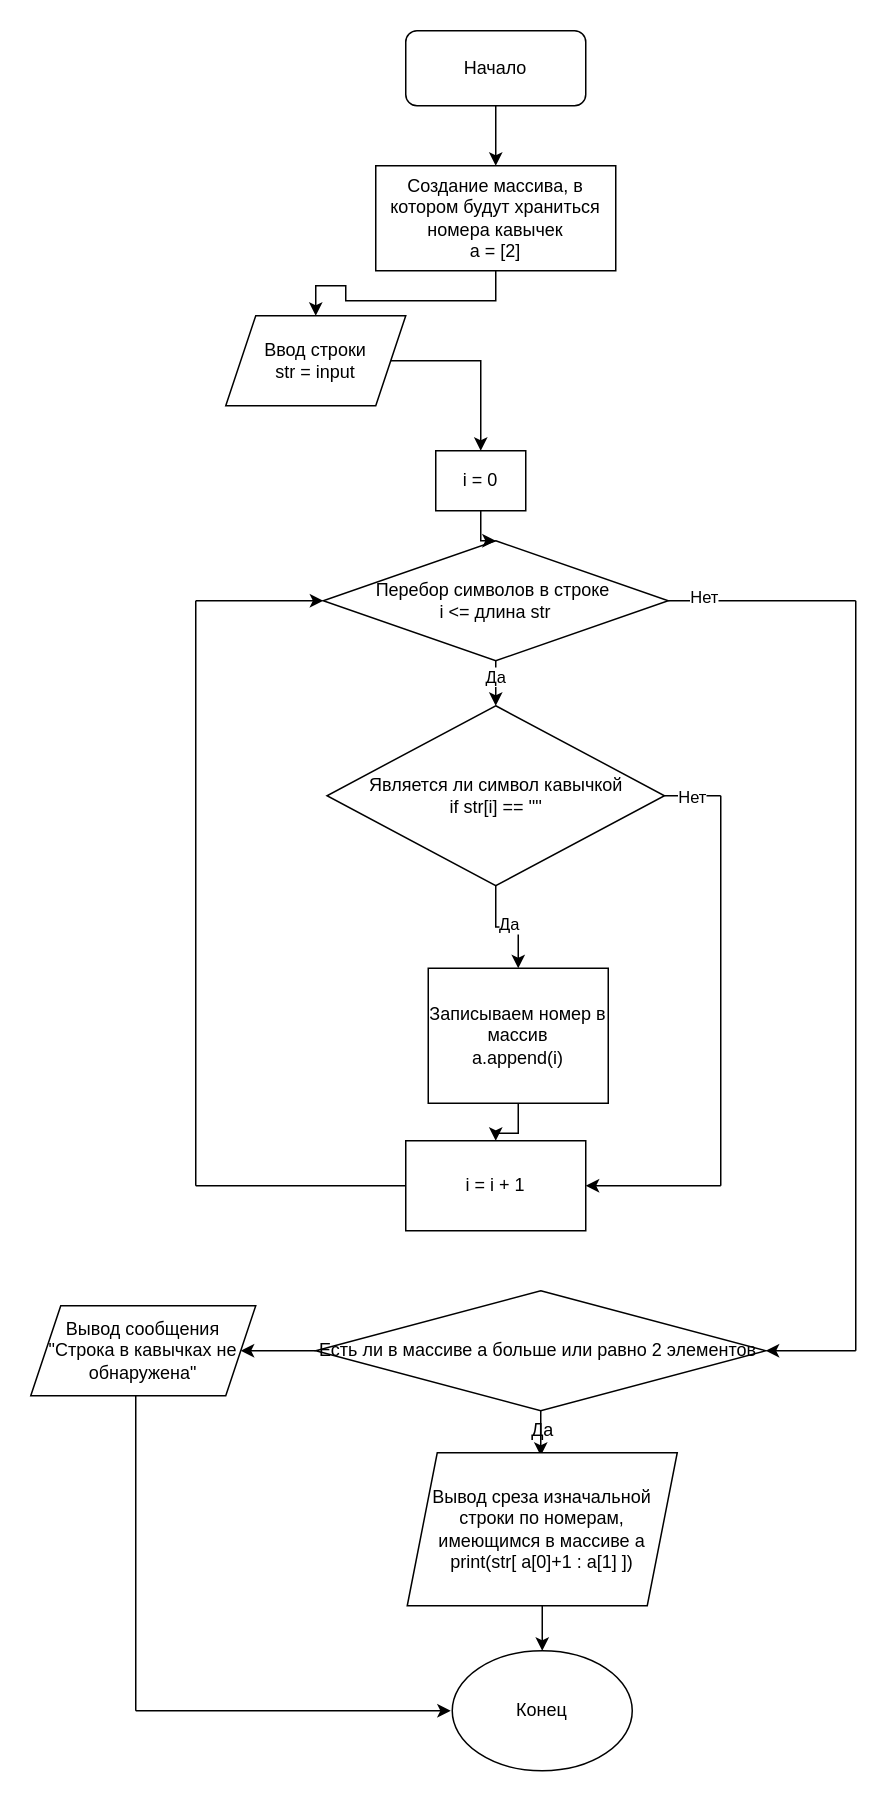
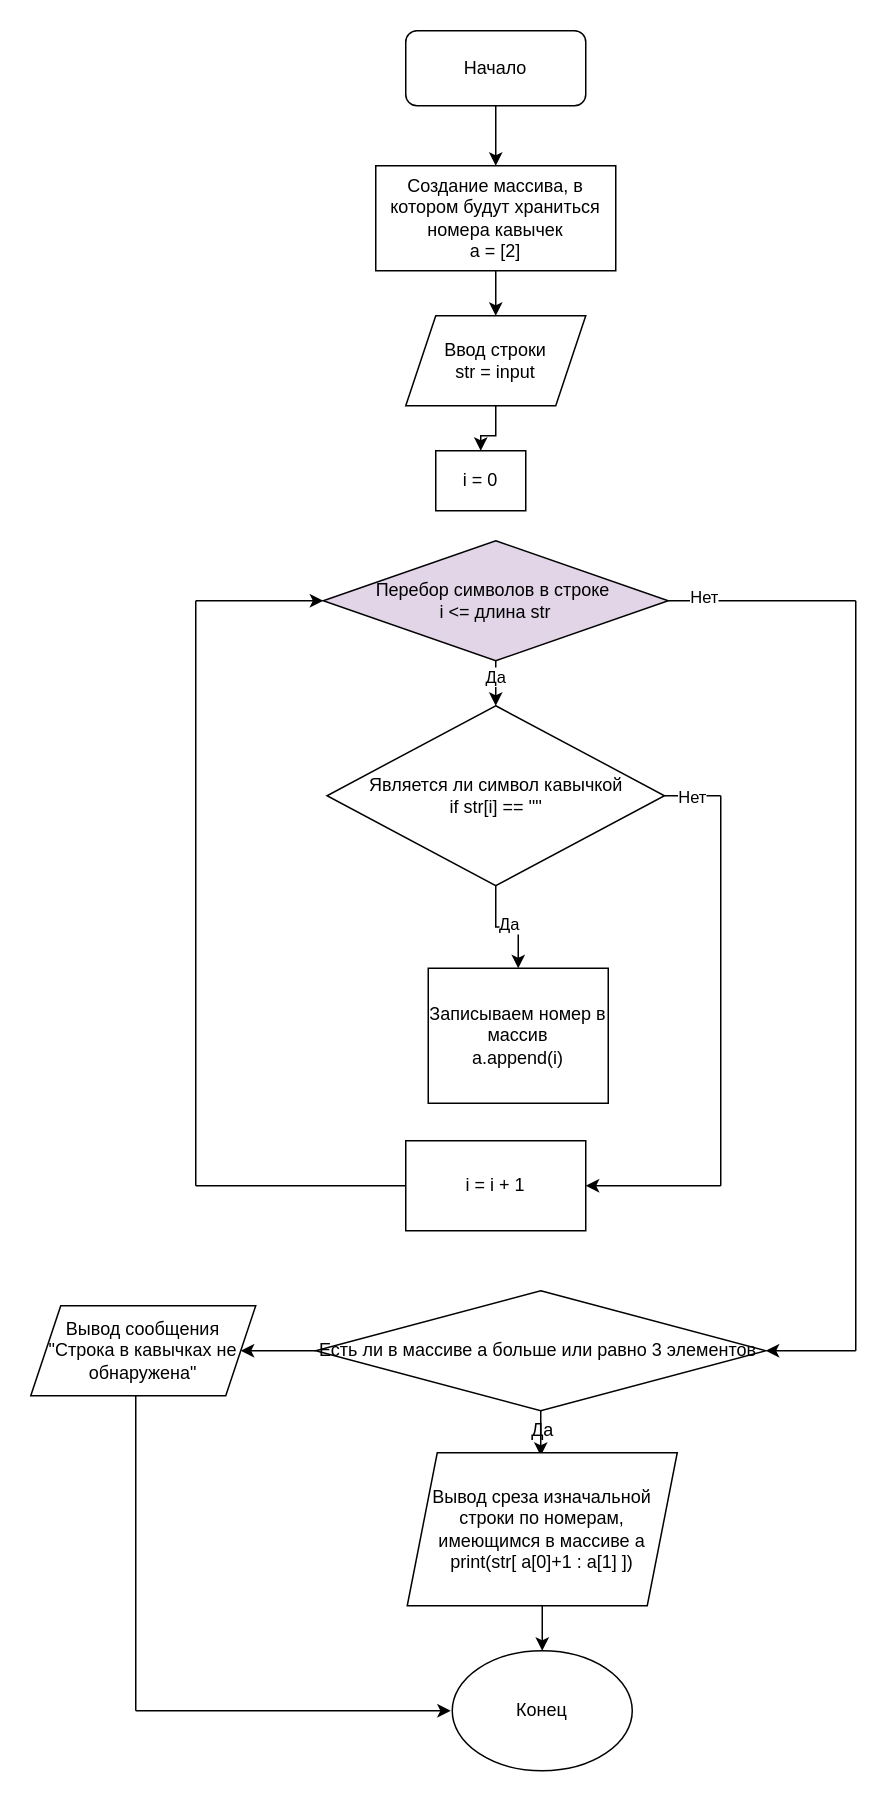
node "Ввод строки str = input": moved (316, 361) -> (496, 361)
edge "i = 0" -> "Перебор символов в строке i <= длина str": removed
node "Перебор символов в строке i <= длина str": fillcolor #ffffff -> #e1d5e7
edge "Записываем номер в массив a.append(i)" -> "i = i + 1": removed
node "Есть ли в массиве a больше или равно 2 элементов": label "Есть ли в массиве a больше или равно 2 элементов" -> "Есть ли в массиве a больше или равно 3 элементов"
